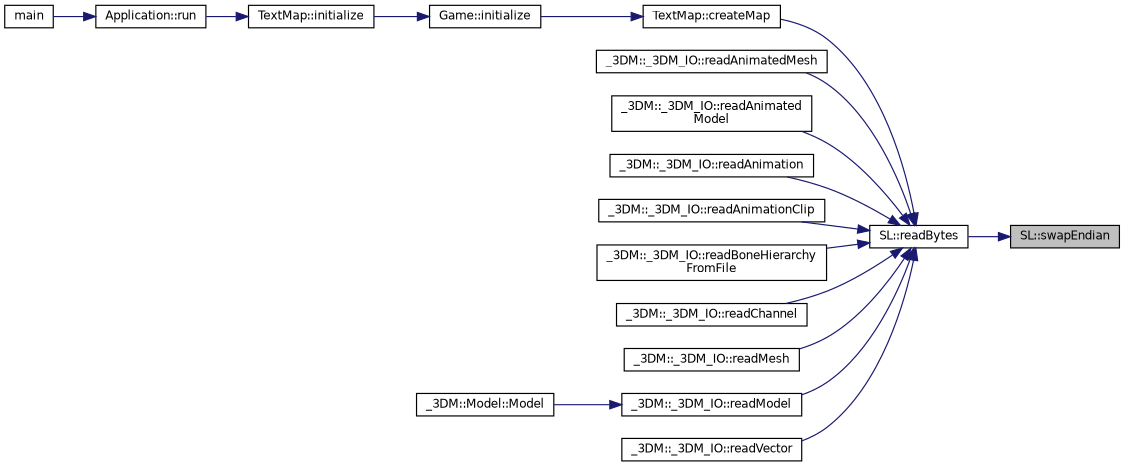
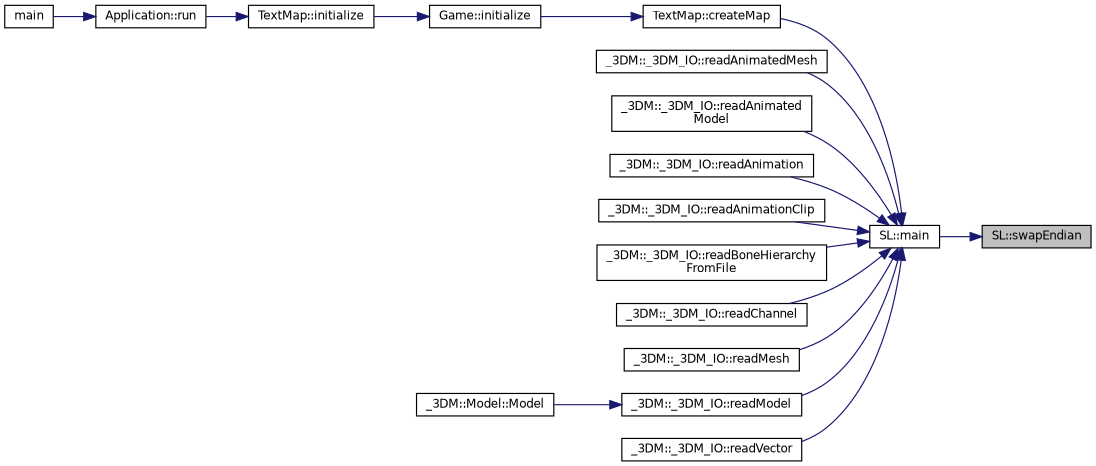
node "SL::readBytes": label "SL::readBytes" -> "SL::main"
